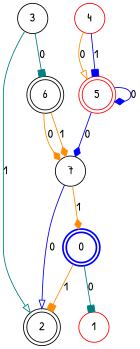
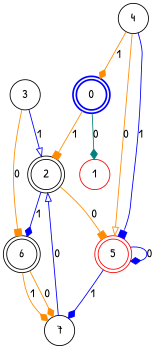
node "4": color red -> black
edge "3" -> "6": color teal -> darkorange
edge "5" -> "7": label "0" -> "1"
edge "3" -> "2": color teal -> blue
edge "7" -> "0": now "4" -> "0"
edge "2" -> "5": added, label "0"
edge "2" -> "6": added, label "1"
edge "0" -> "1": arrowhead box -> diamond
